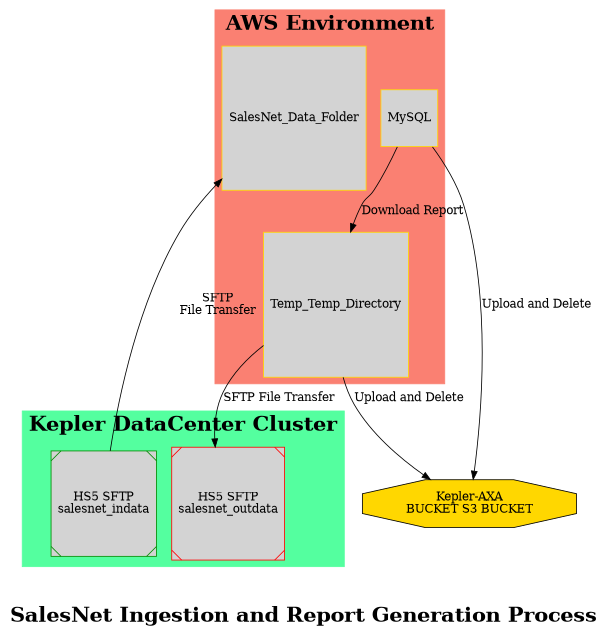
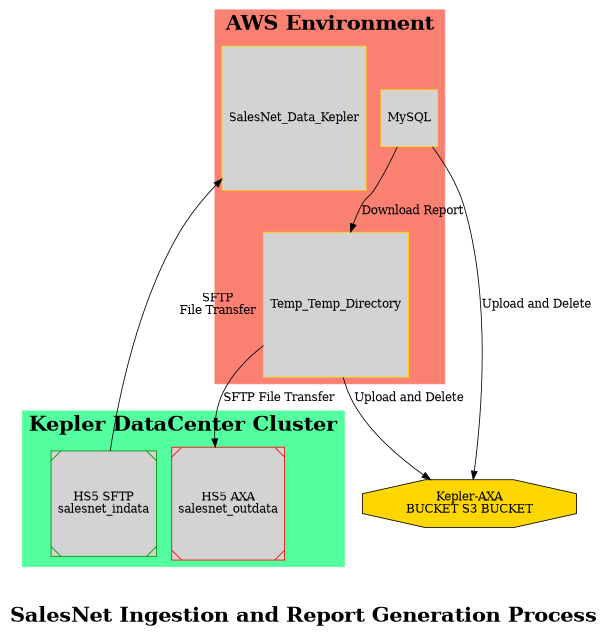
node "SalesNet_Data_Folder": label "SalesNet_Data_Folder" -> "SalesNet_Data_Kepler"
node "HS5 SFTP salesnet_outdata": label "HS5 SFTP salesnet_outdata" -> "HS5 AXA salesnet_outdata"
